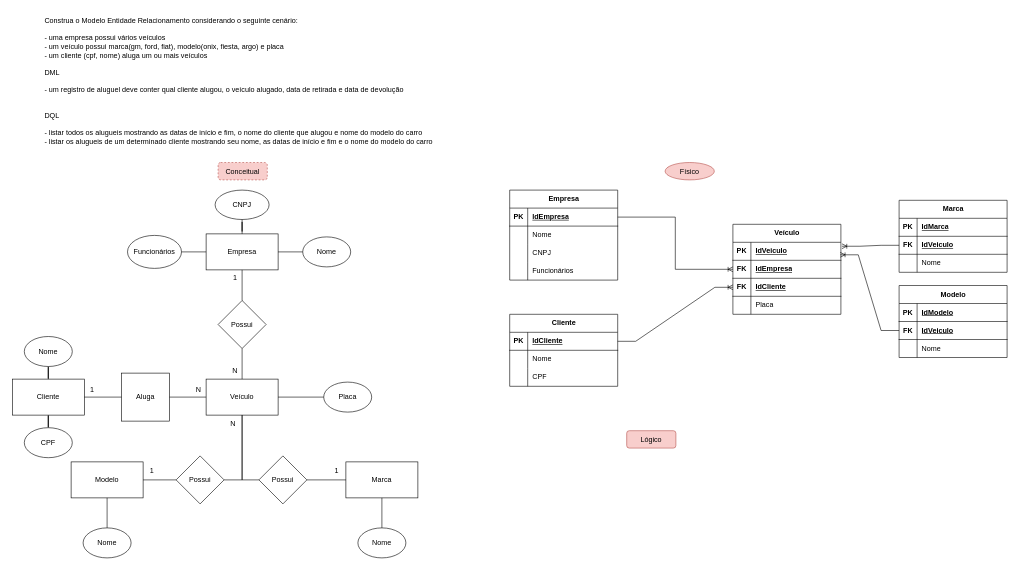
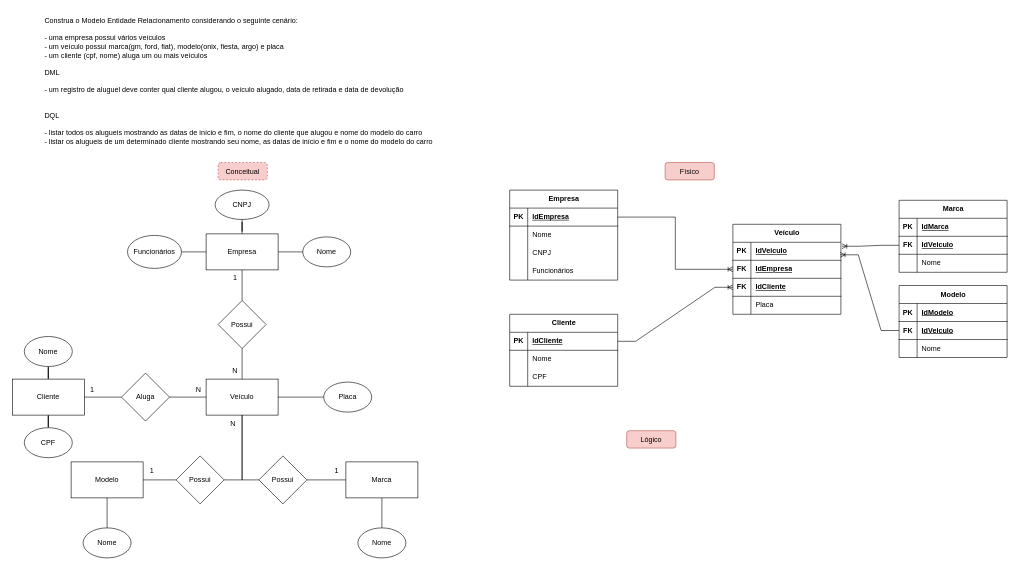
node "Físico": shape ellipse -> rounded rectangle
node "Aluga": shape rectangle -> diamond
